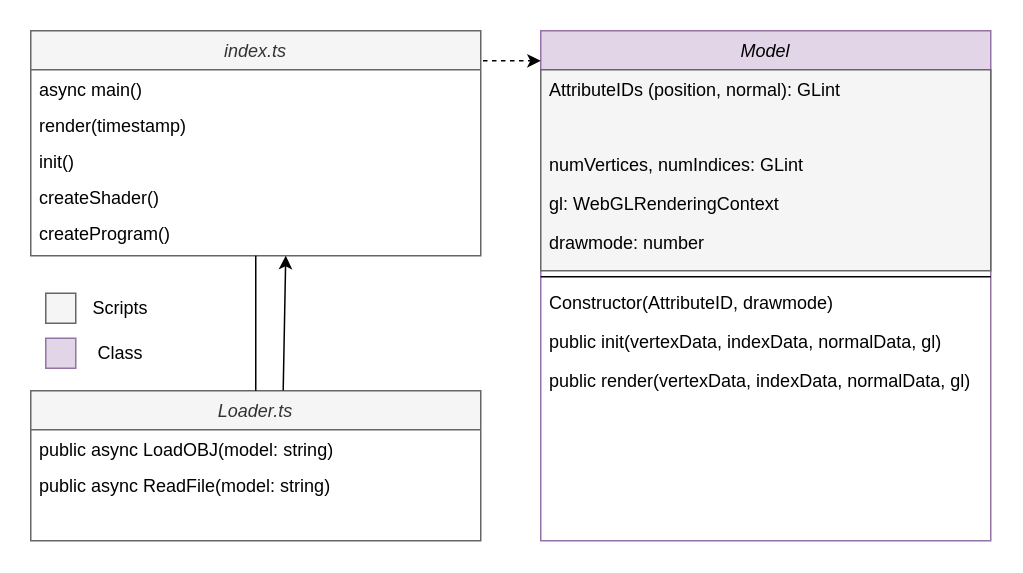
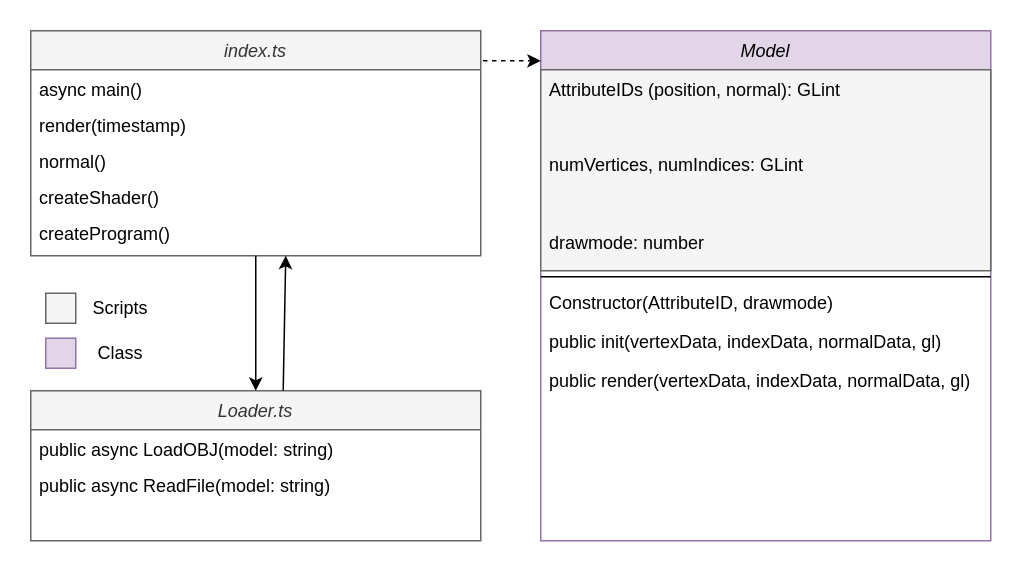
node "init()": label "init()" -> "normal()"
node "gl: WebGLRenderingContext": removed
edge "index.ts" -- "Loader.ts": arrowhead none -> classic
